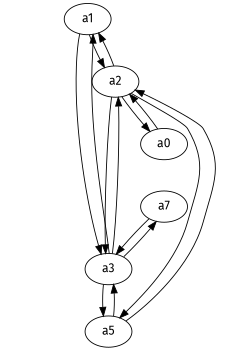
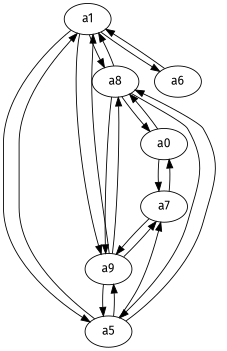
node "a2": label "a2" -> "a8"
node "a6": added
edge "a0" -> "a7": added
edge "a1" -> "a5": added
edge "a7" -> "a0": added
edge "a5" -> "a1": added
node "a3": label "a3" -> "a9"
edge "a5" -> "a7": added
